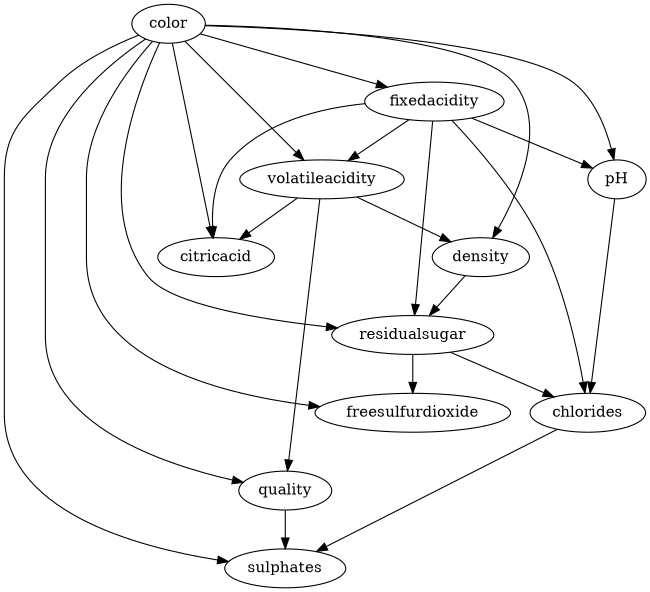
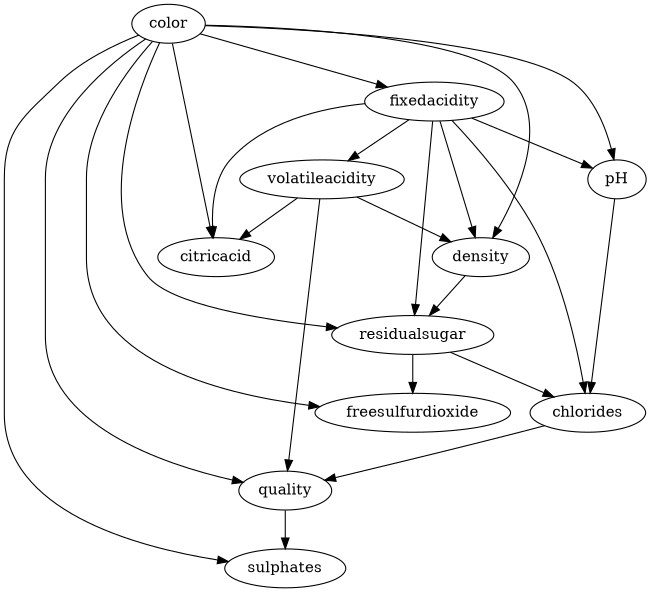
edge "color" -> "volatileacidity": removed
edge "fixedacidity" -> "density": added
edge "chlorides" -> "sulphates": now "chlorides" -> "quality"
